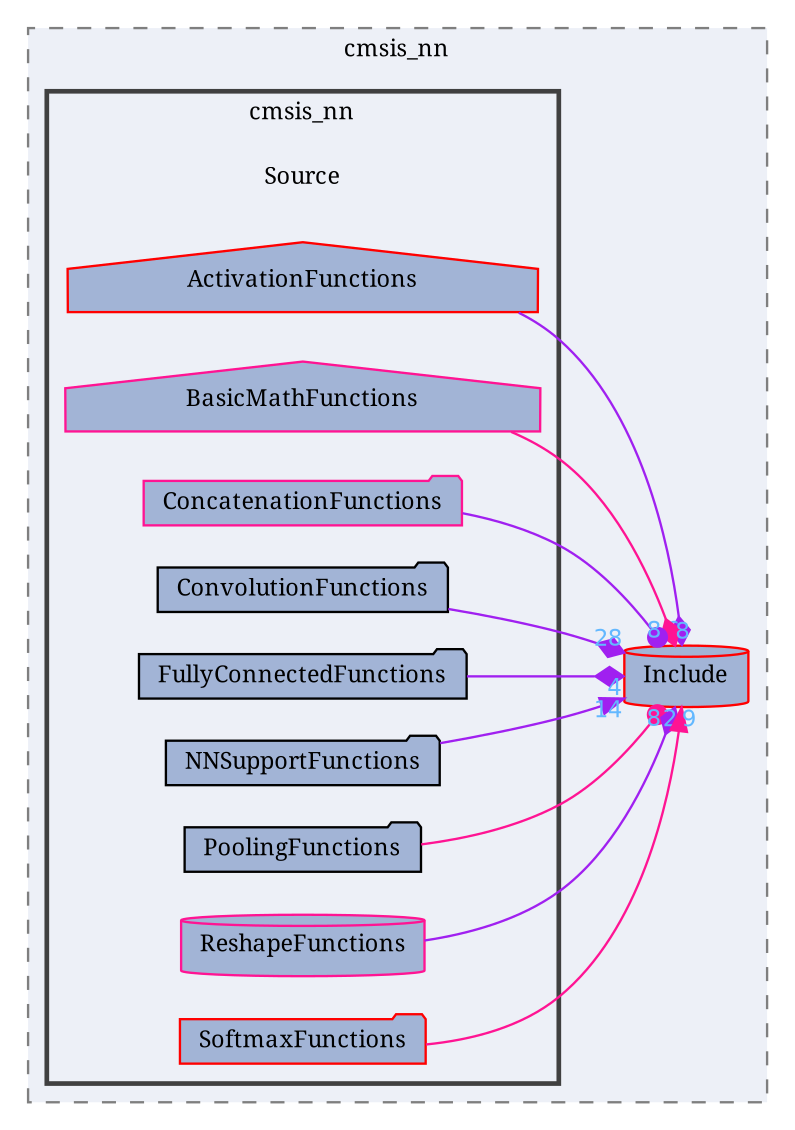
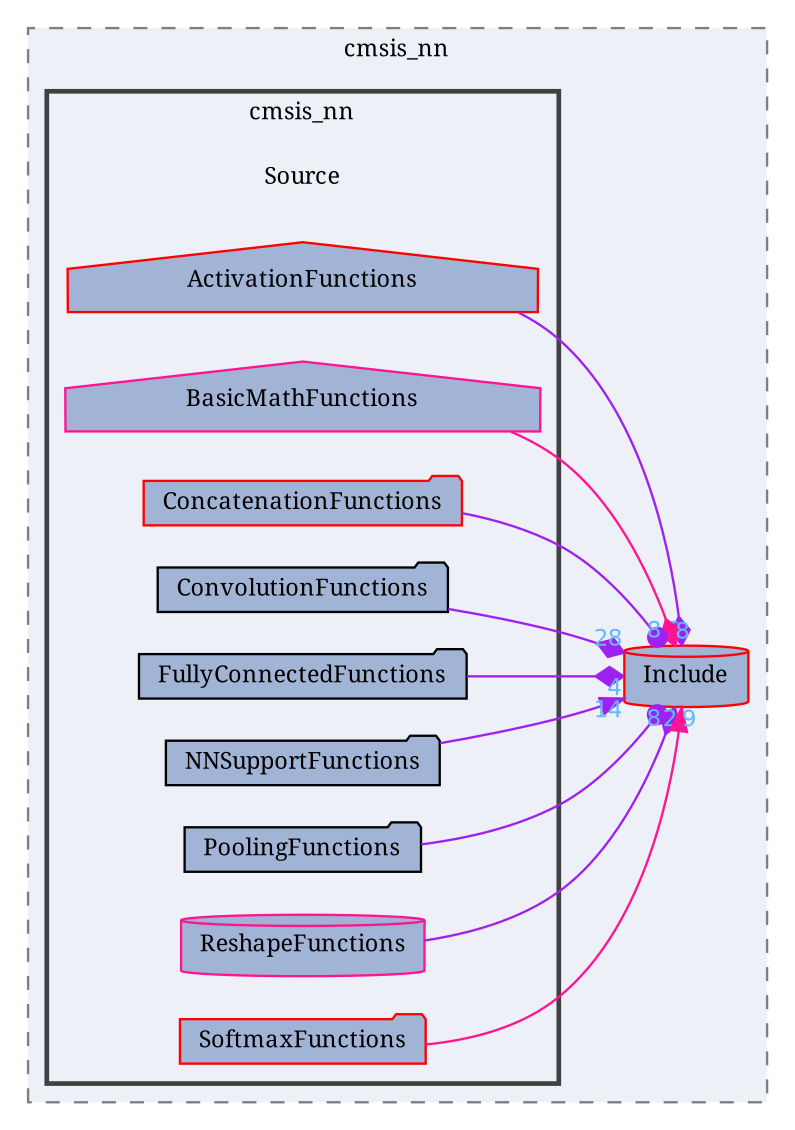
node "ConcatenationFunctions": color deeppink -> red
edge "PoolingFunctions" -> "Include": color deeppink -> purple
